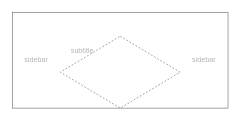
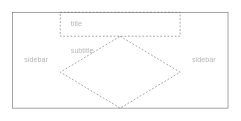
node "title": added
